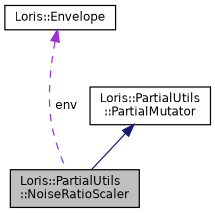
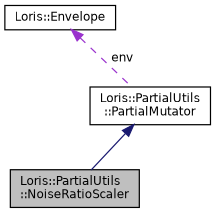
edge "Loris::PartialUtils ::NoiseRatioScaler" -> "Loris::Envelope": now "Loris::PartialUtils ::PartialMutator" -> "Loris::Envelope"
